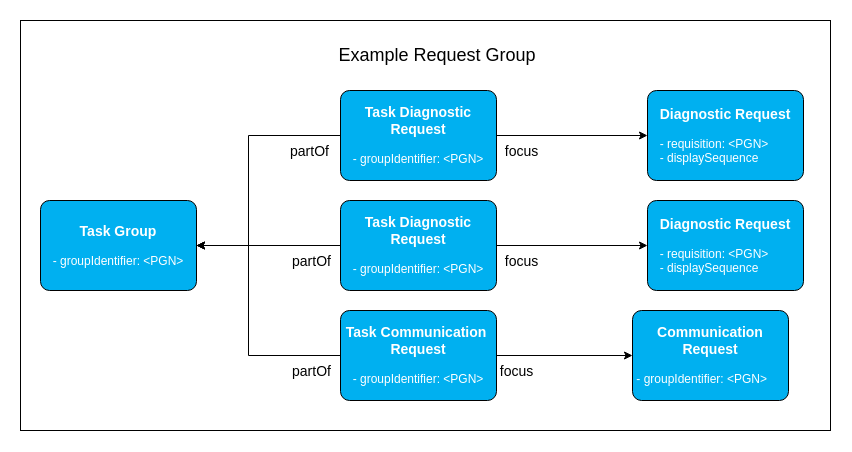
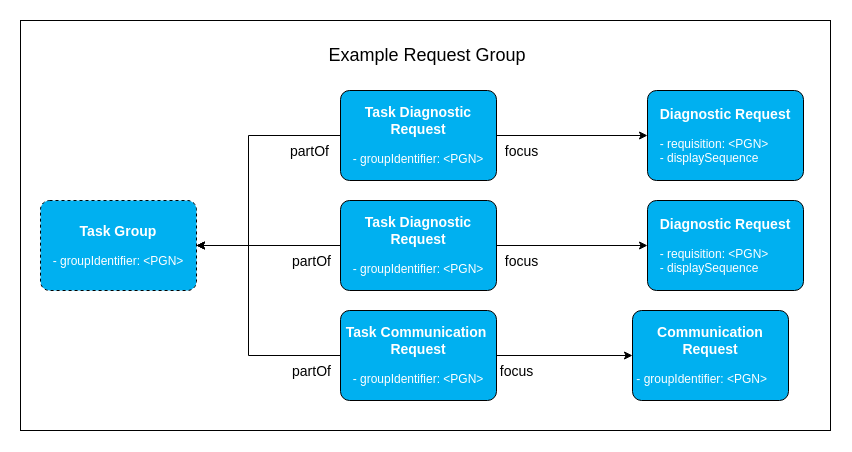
node "Example Request Group": moved (438, 56) -> (428, 56)
node "Task Group - groupIdentifier: <PGN>": style solid -> dashed
